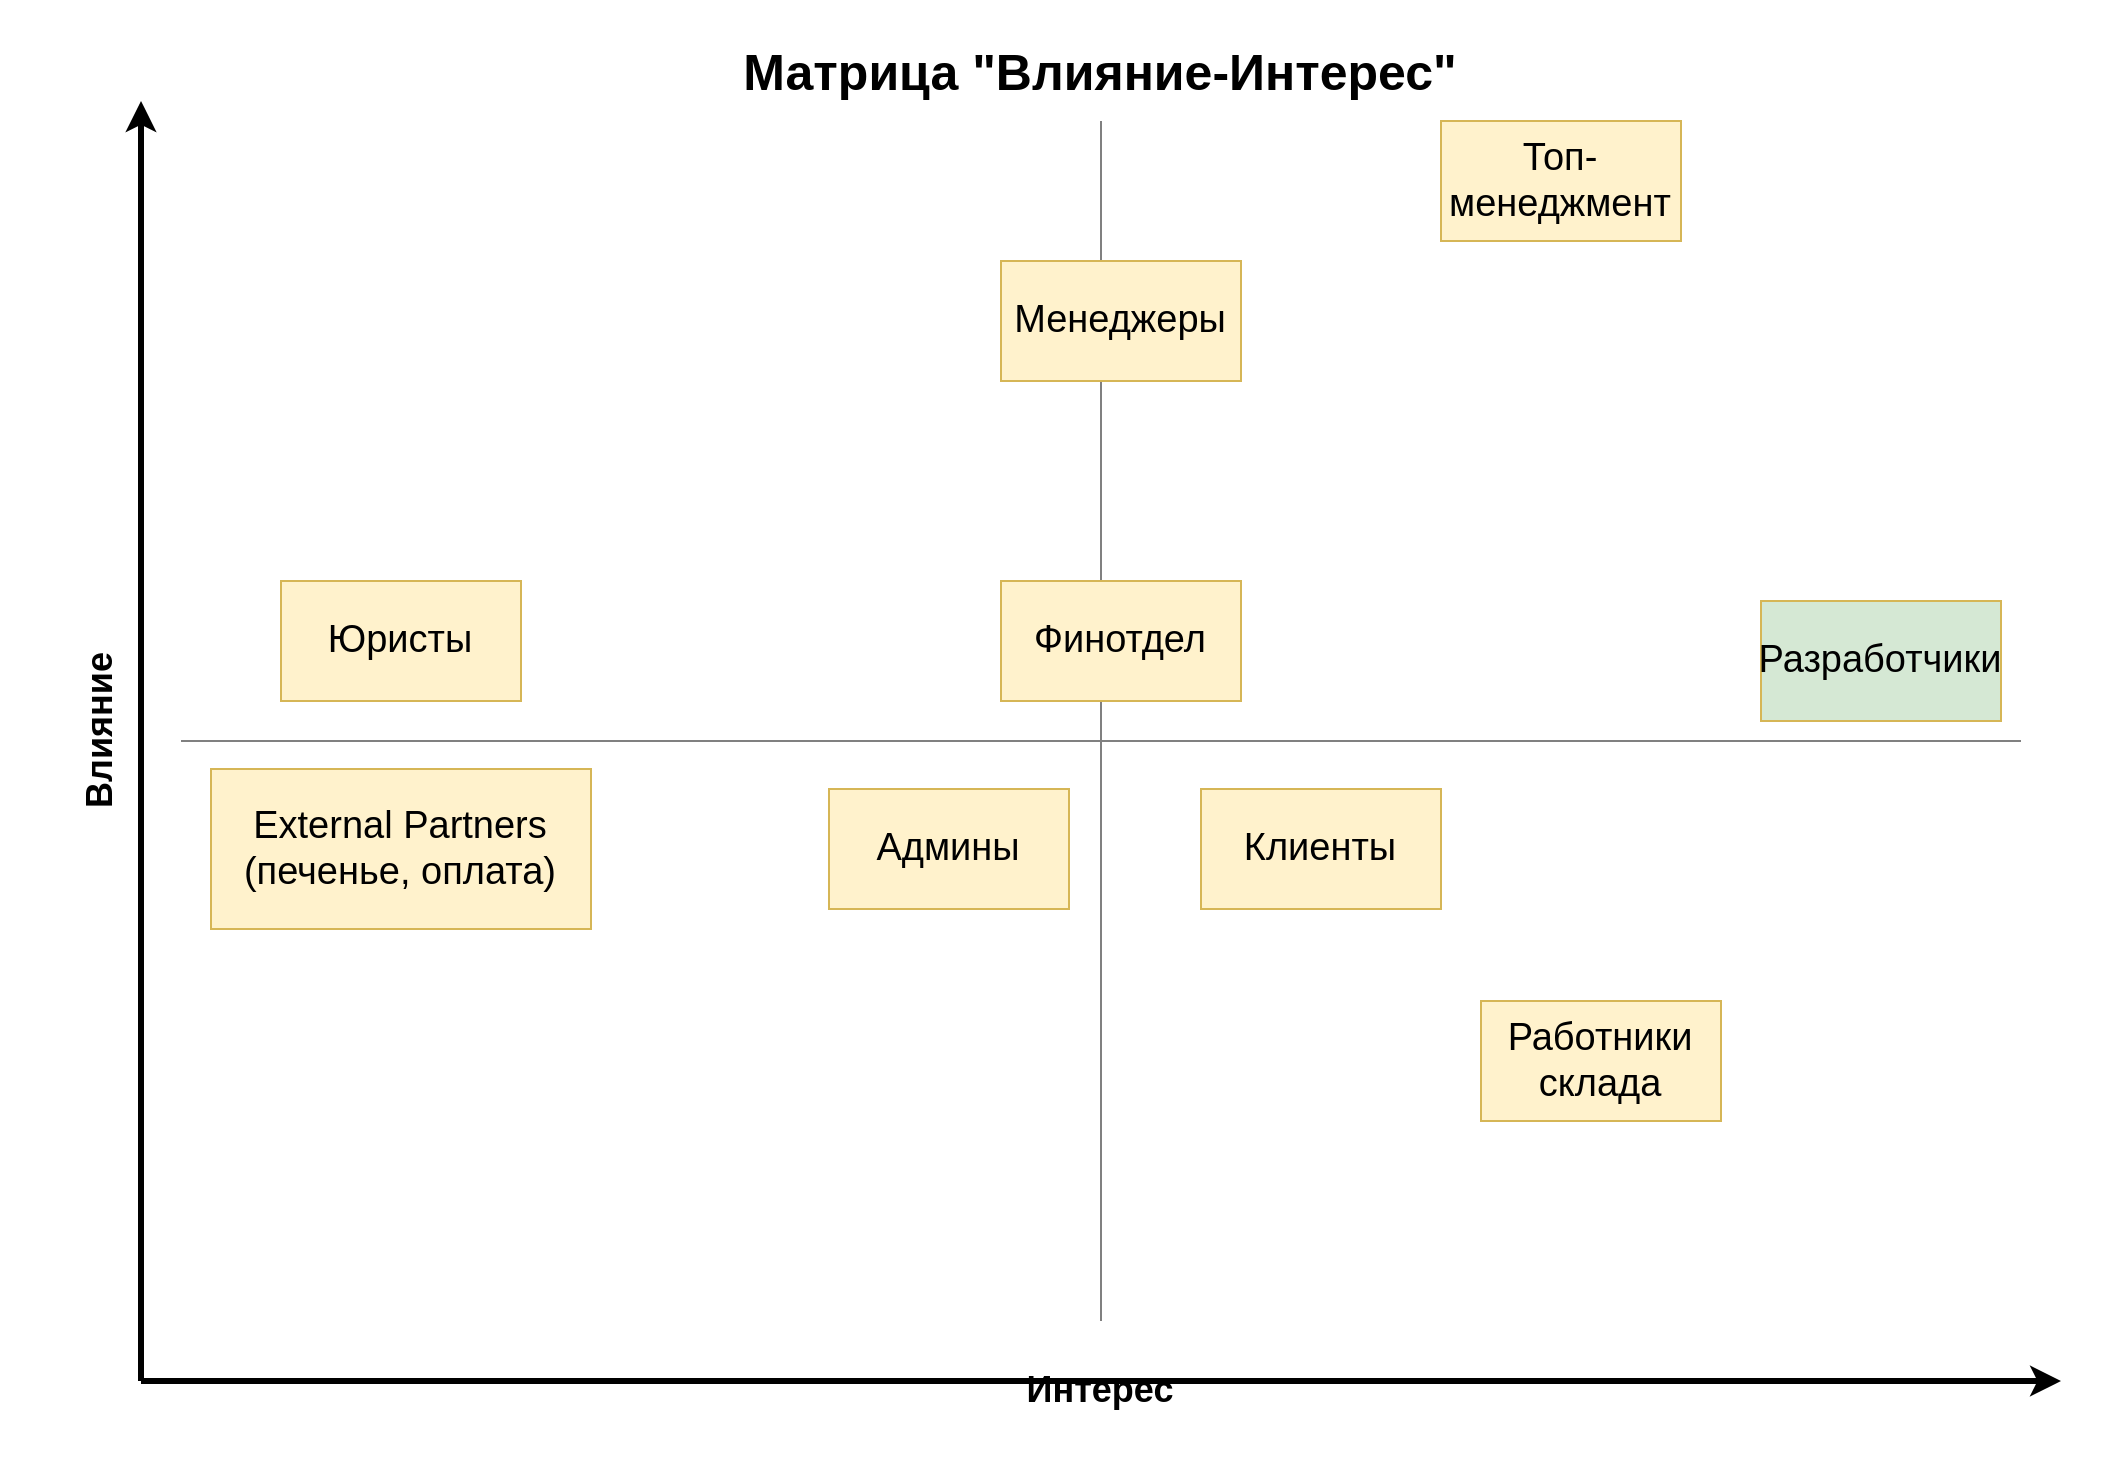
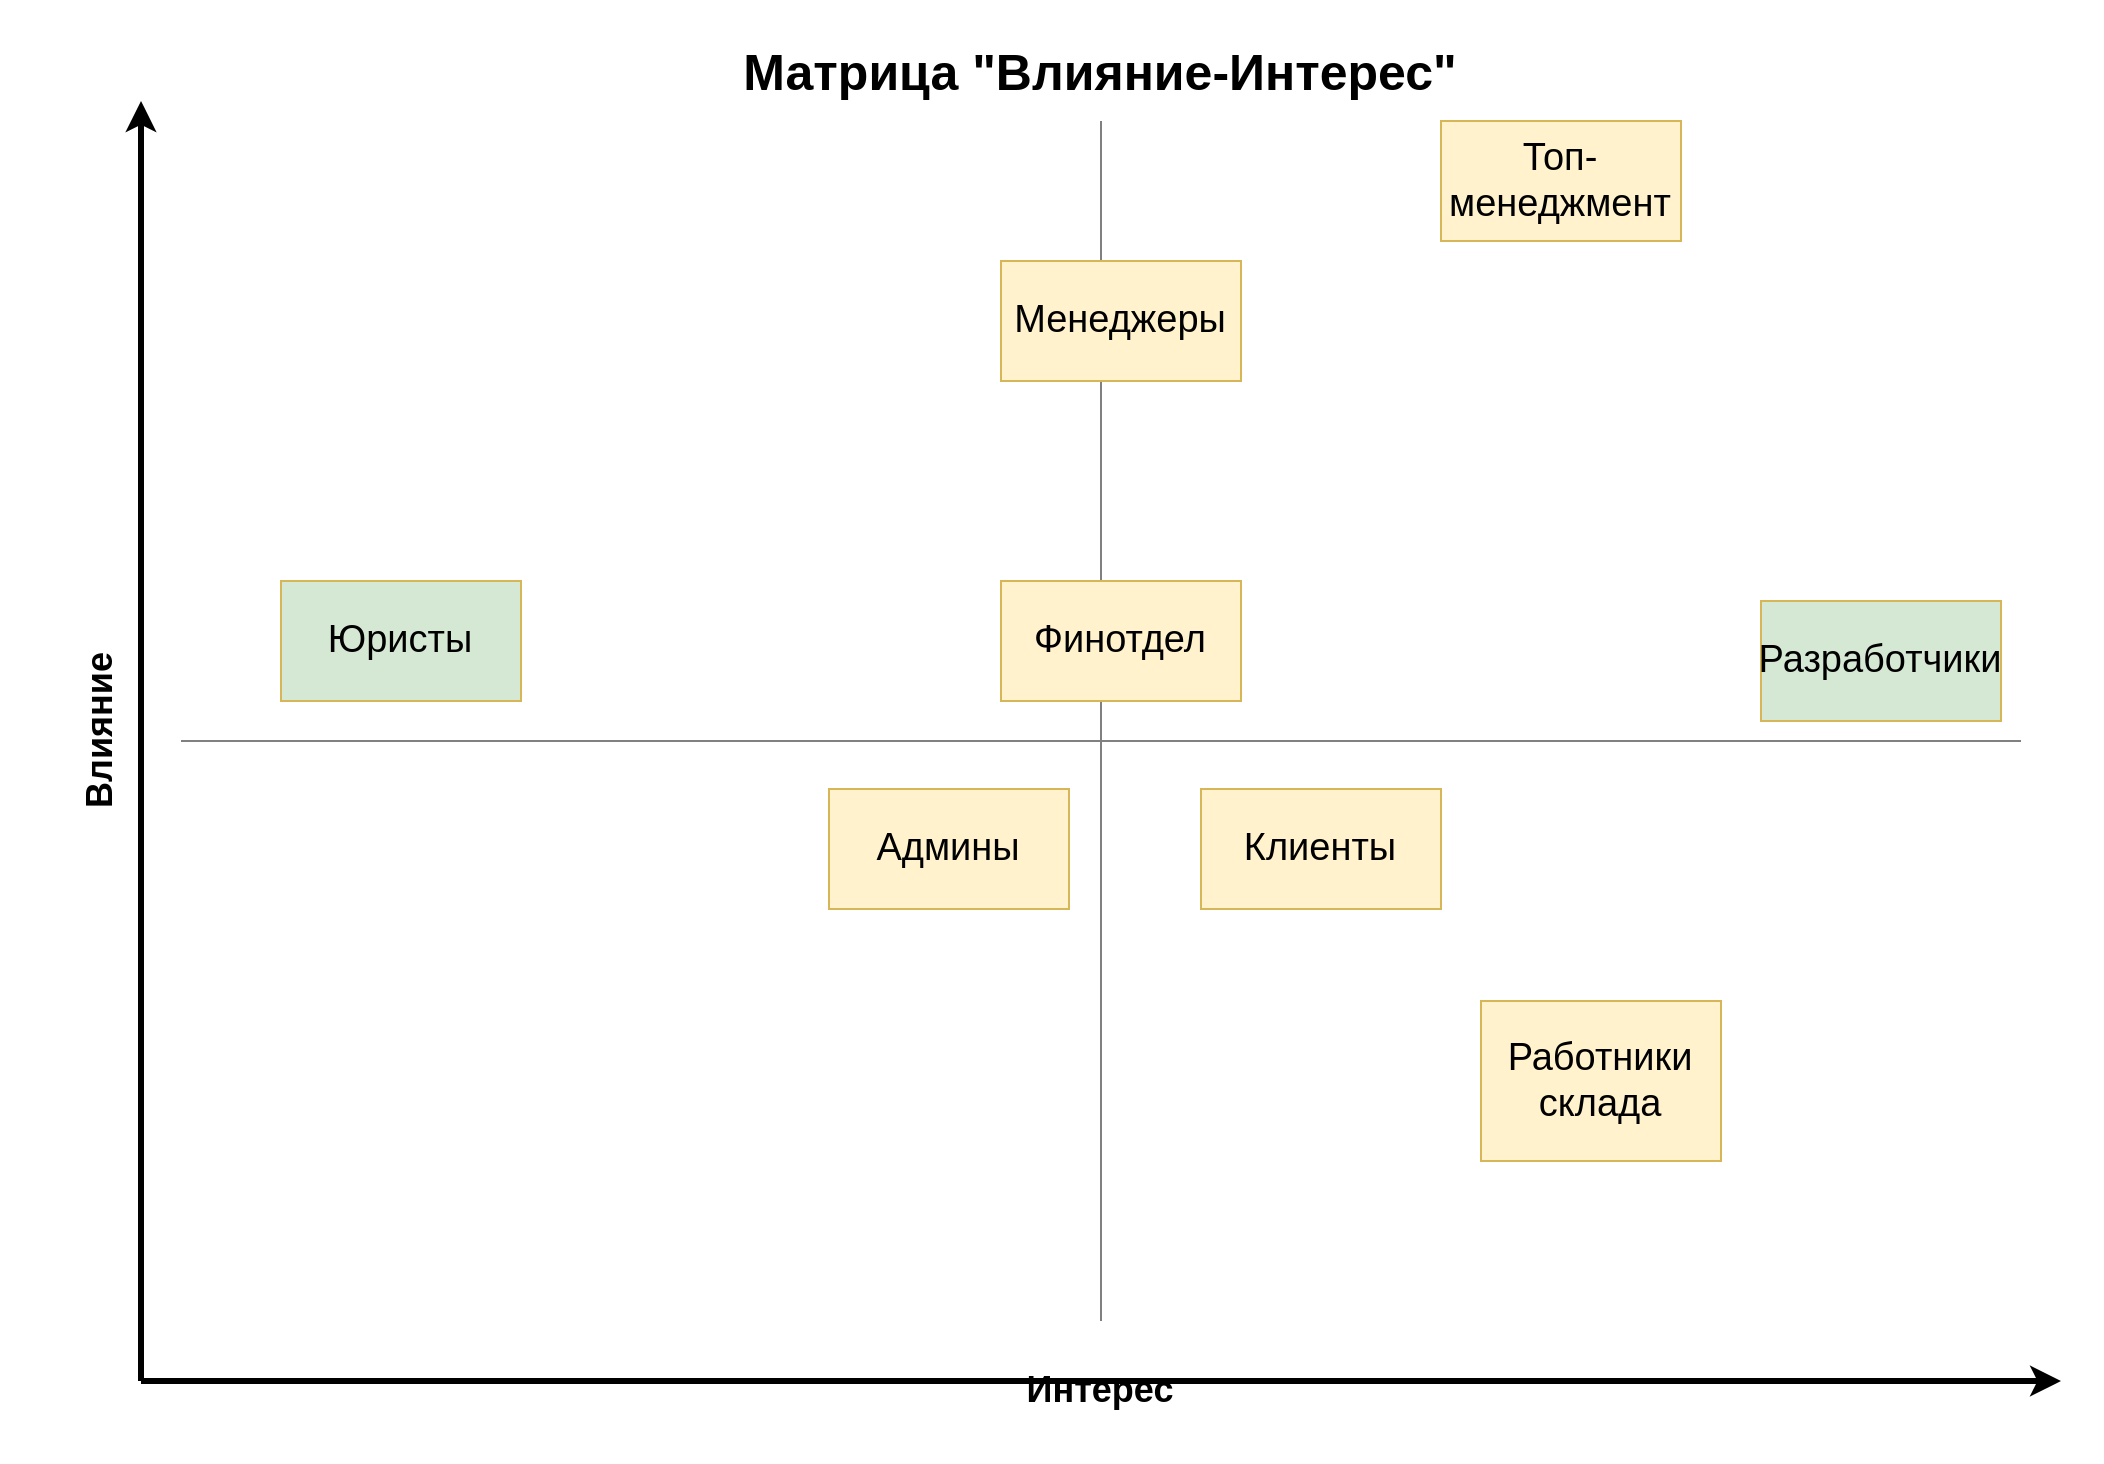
node "Юристы": fillcolor #fff2cc -> #d5e8d4
node "External Partners (печенье, оплата)": removed
node "Работники склада": size 240x120 -> 240x160
